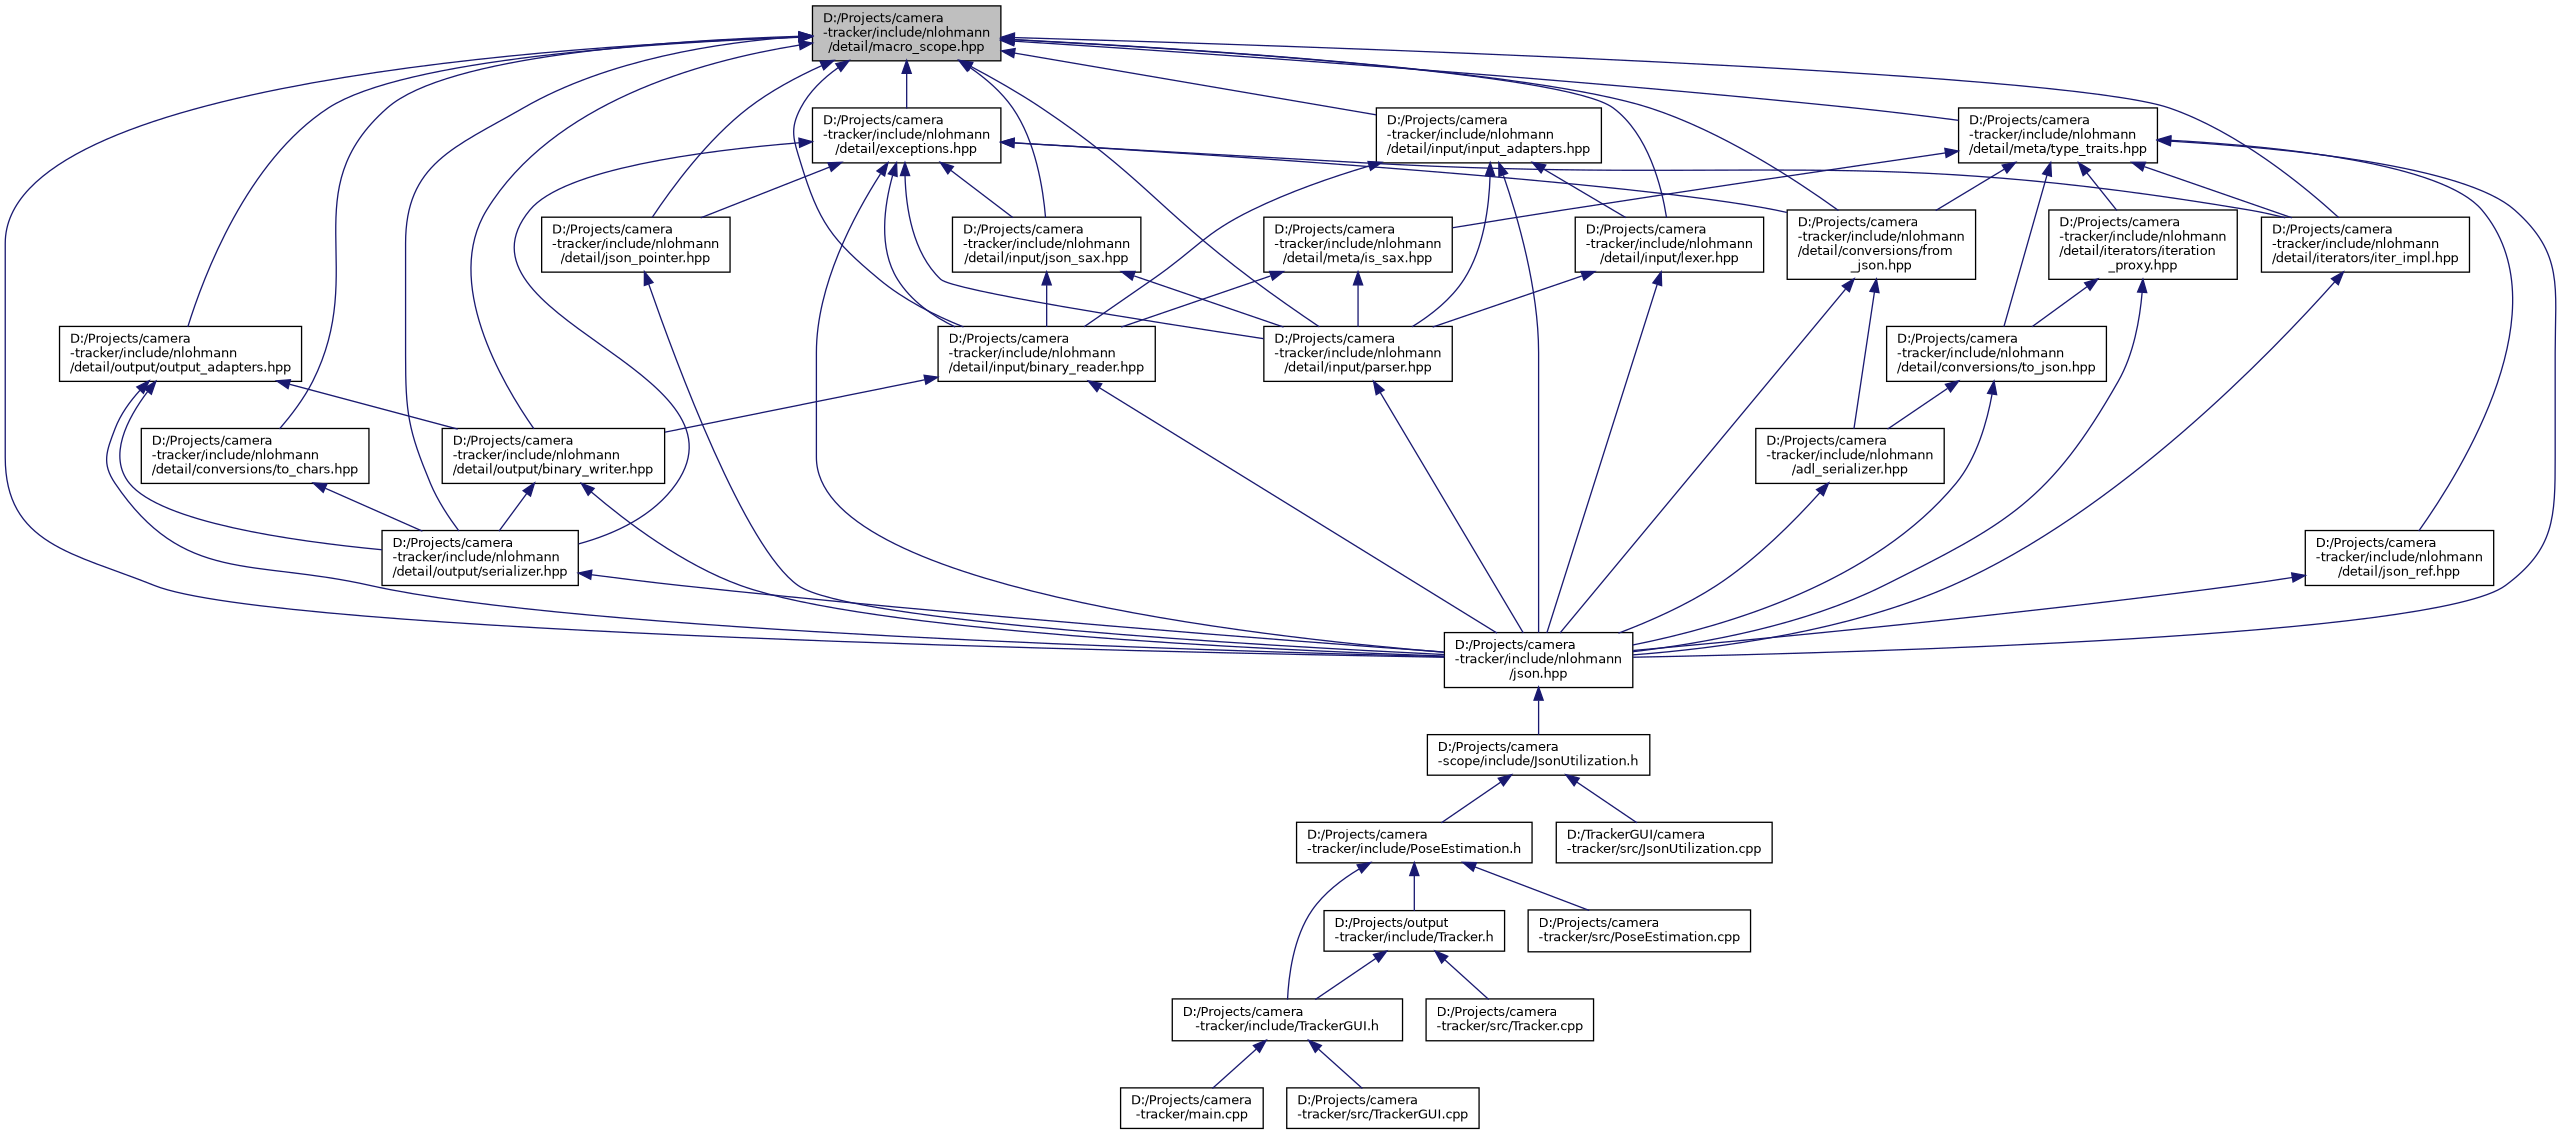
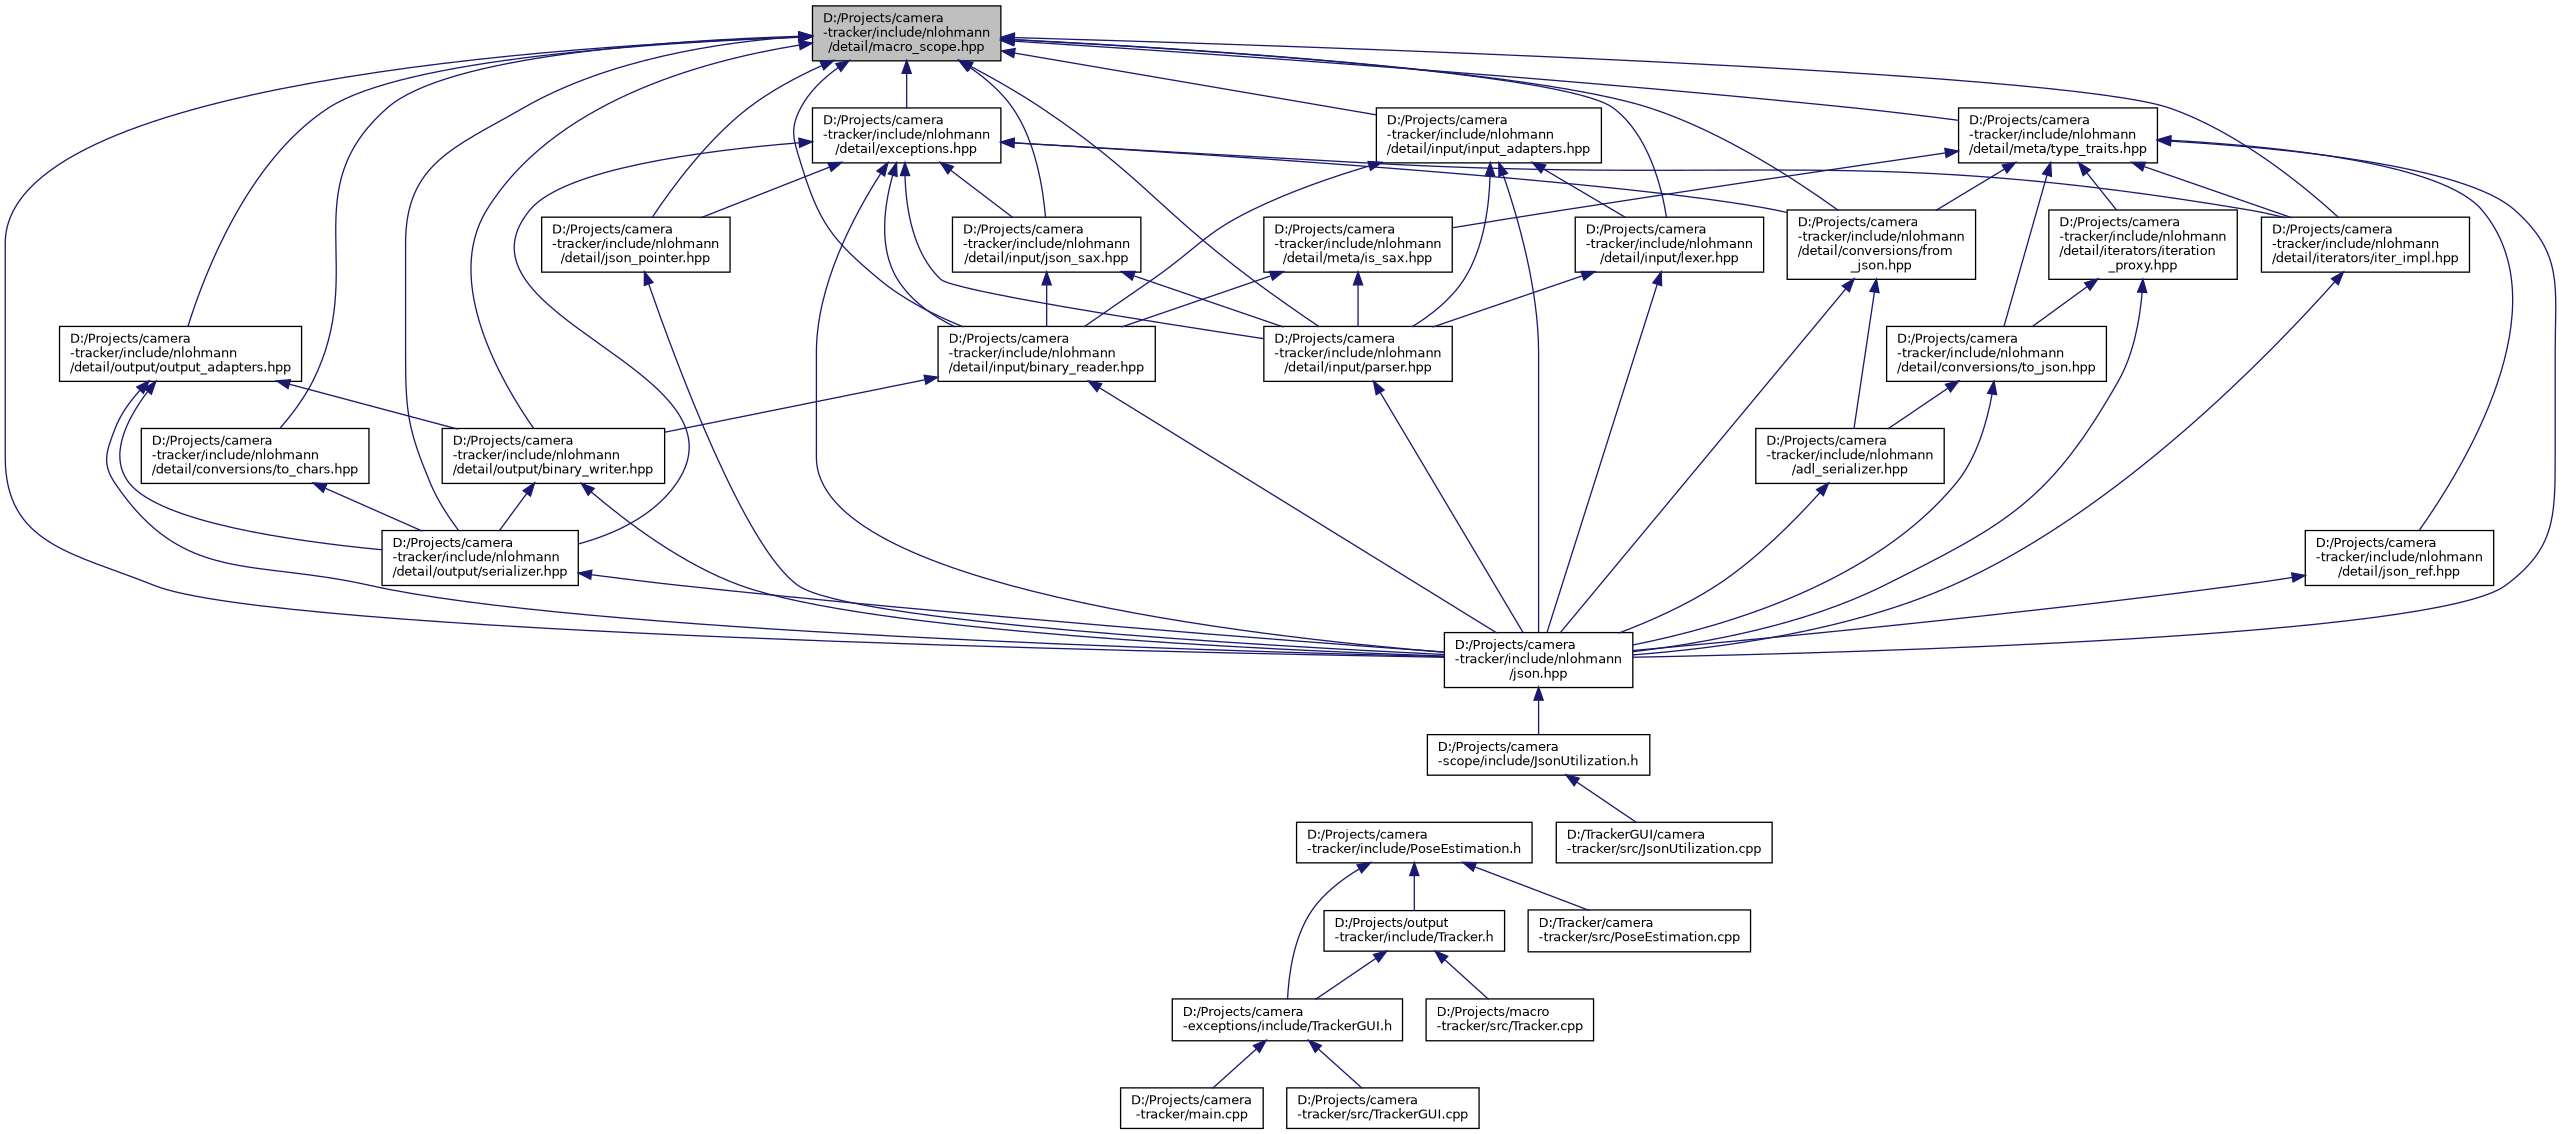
edge "D:/Projects/camera -tracker/include/PoseEstimation.h" -> "D:/Projects/camera -scope/include/JsonUtilization.h": removed
node "D:/Projects/camera -tracker/src/PoseEstimation.cpp": label "D:/Projects/camera -tracker/src/PoseEstimation.cpp" -> "D:/Tracker/camera -tracker/src/PoseEstimation.cpp"
node "D:/Projects/camera -tracker/include/TrackerGUI.h": label "D:/Projects/camera -tracker/include/TrackerGUI.h" -> "D:/Projects/camera -exceptions/include/TrackerGUI.h"
node "D:/Projects/camera -tracker/src/Tracker.cpp": label "D:/Projects/camera -tracker/src/Tracker.cpp" -> "D:/Projects/macro -tracker/src/Tracker.cpp"
